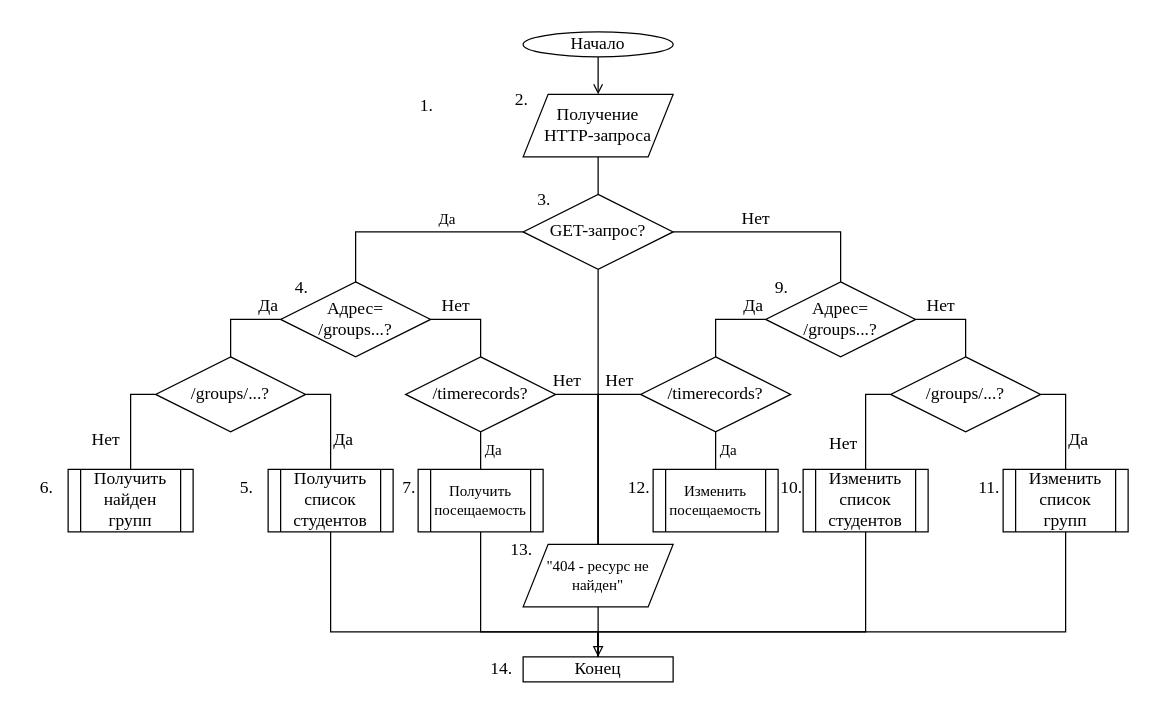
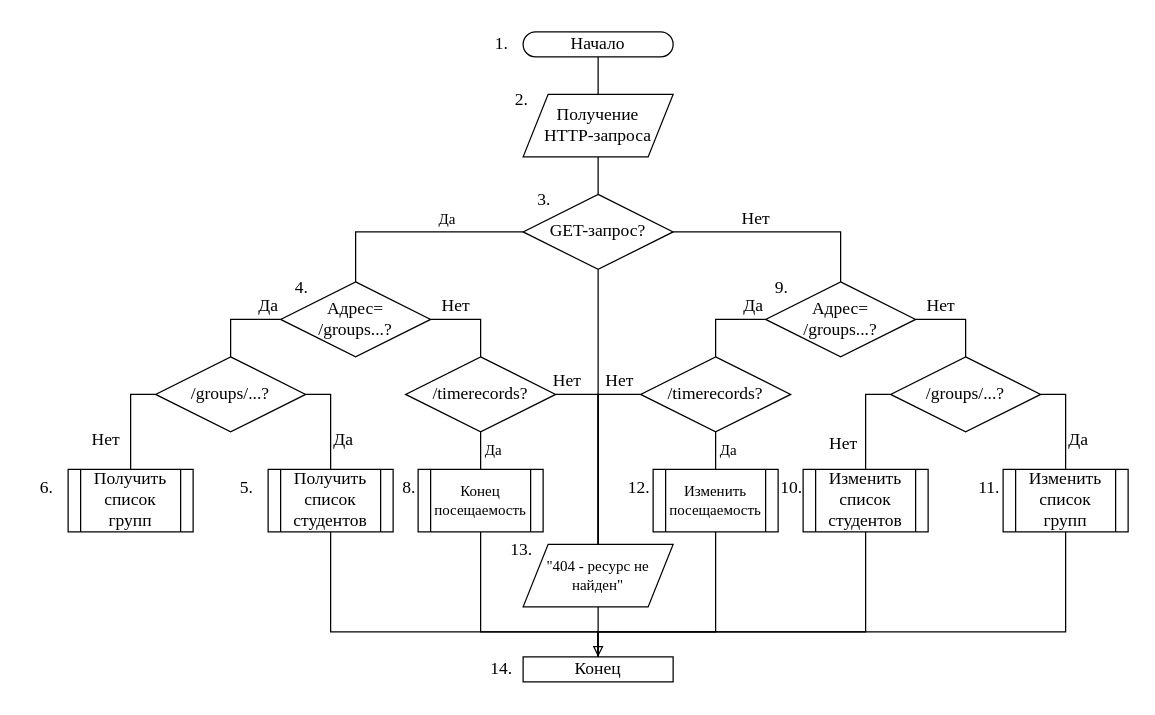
node "Начало": shape ellipse -> rounded rectangle
edge "Начало" -> "Получение HTTP-запроса": arrowhead open -> none
node "1.": moved (427, 107) -> (502, 44)
node "7.": label "7." -> "8."
node "Получить найден групп": label "Получить найден групп" -> "Получить список групп"
node "Получить посещаемость": label "Получить посещаемость" -> "Конец посещаемость"
edge "Изменить посещаемость" -- "Конец": added
